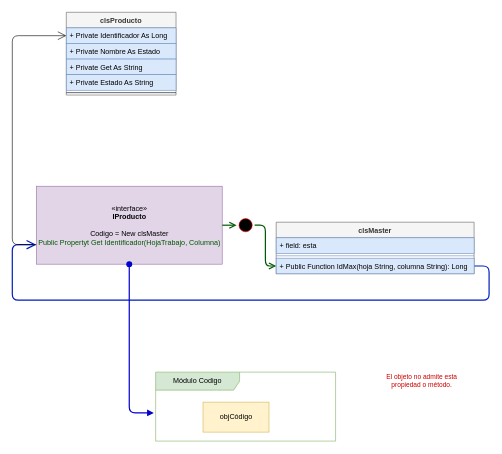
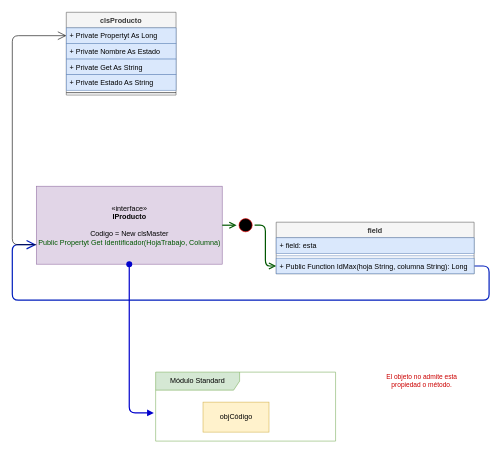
node "+ Private Identificador As Long": label "+ Private Identificador As Long" -> "+ Private Propertyt As Long"
node "clsMaster": label "clsMaster" -> "field"
node "Módulo Codigo": label "Módulo Codigo" -> "Módulo Standard"
